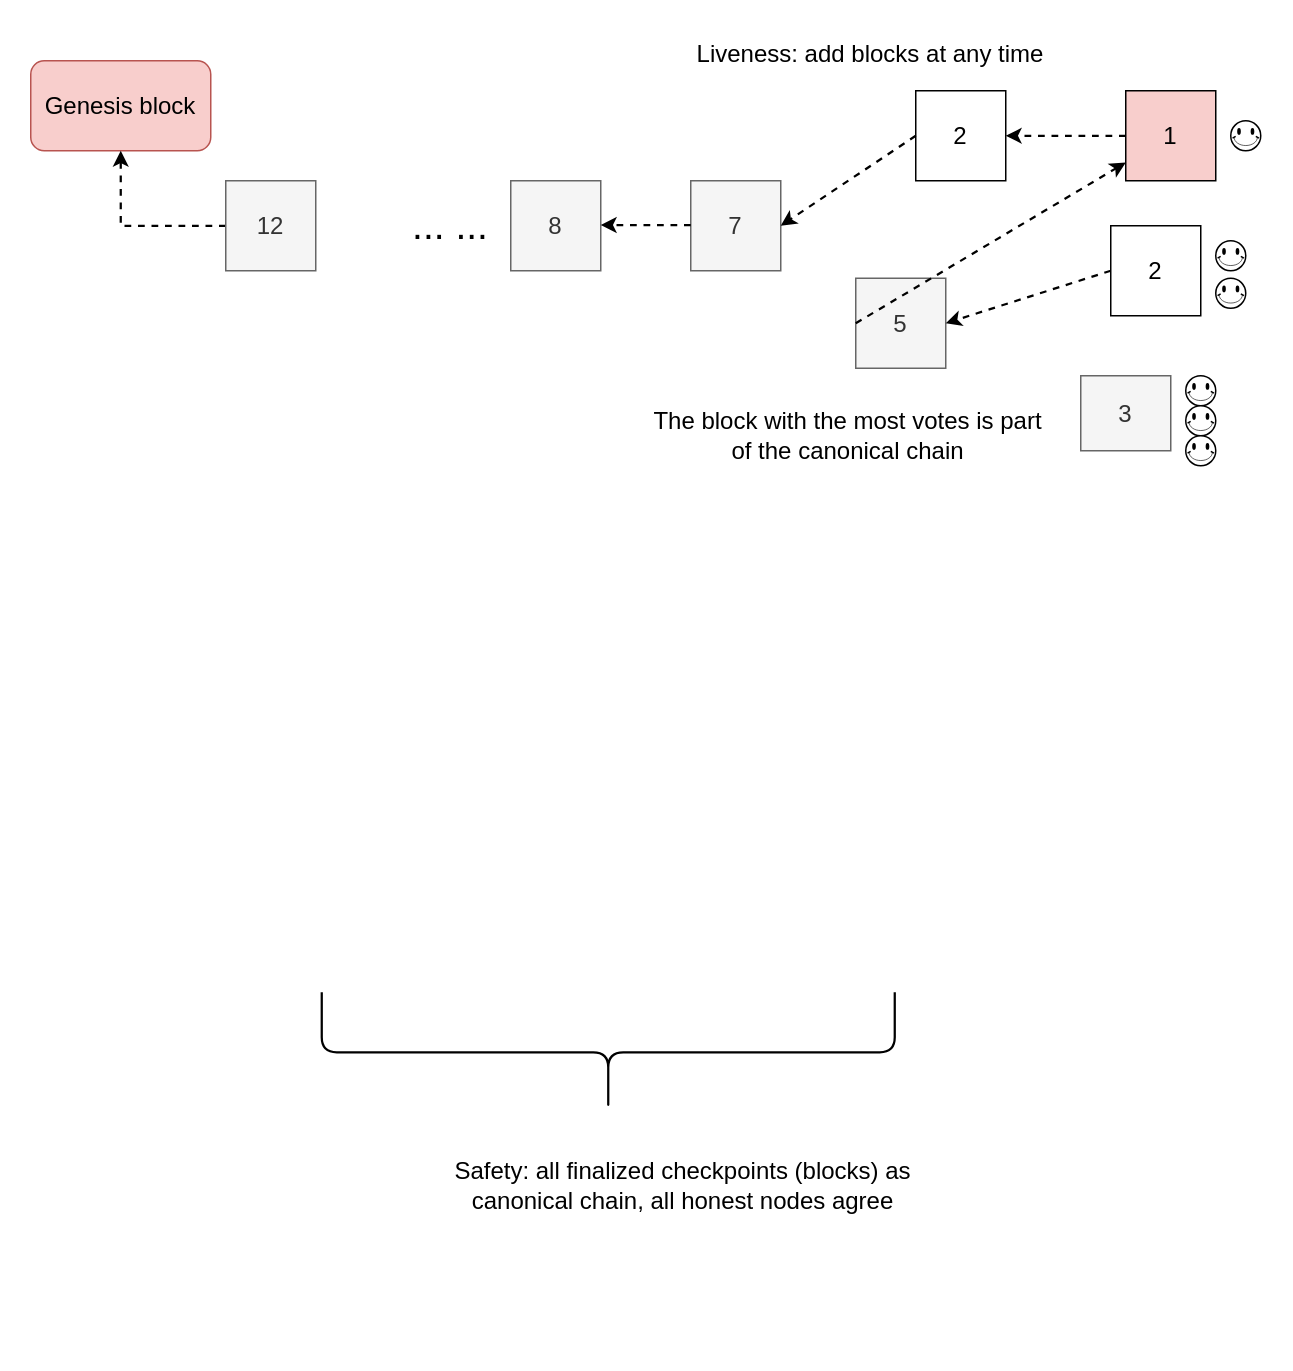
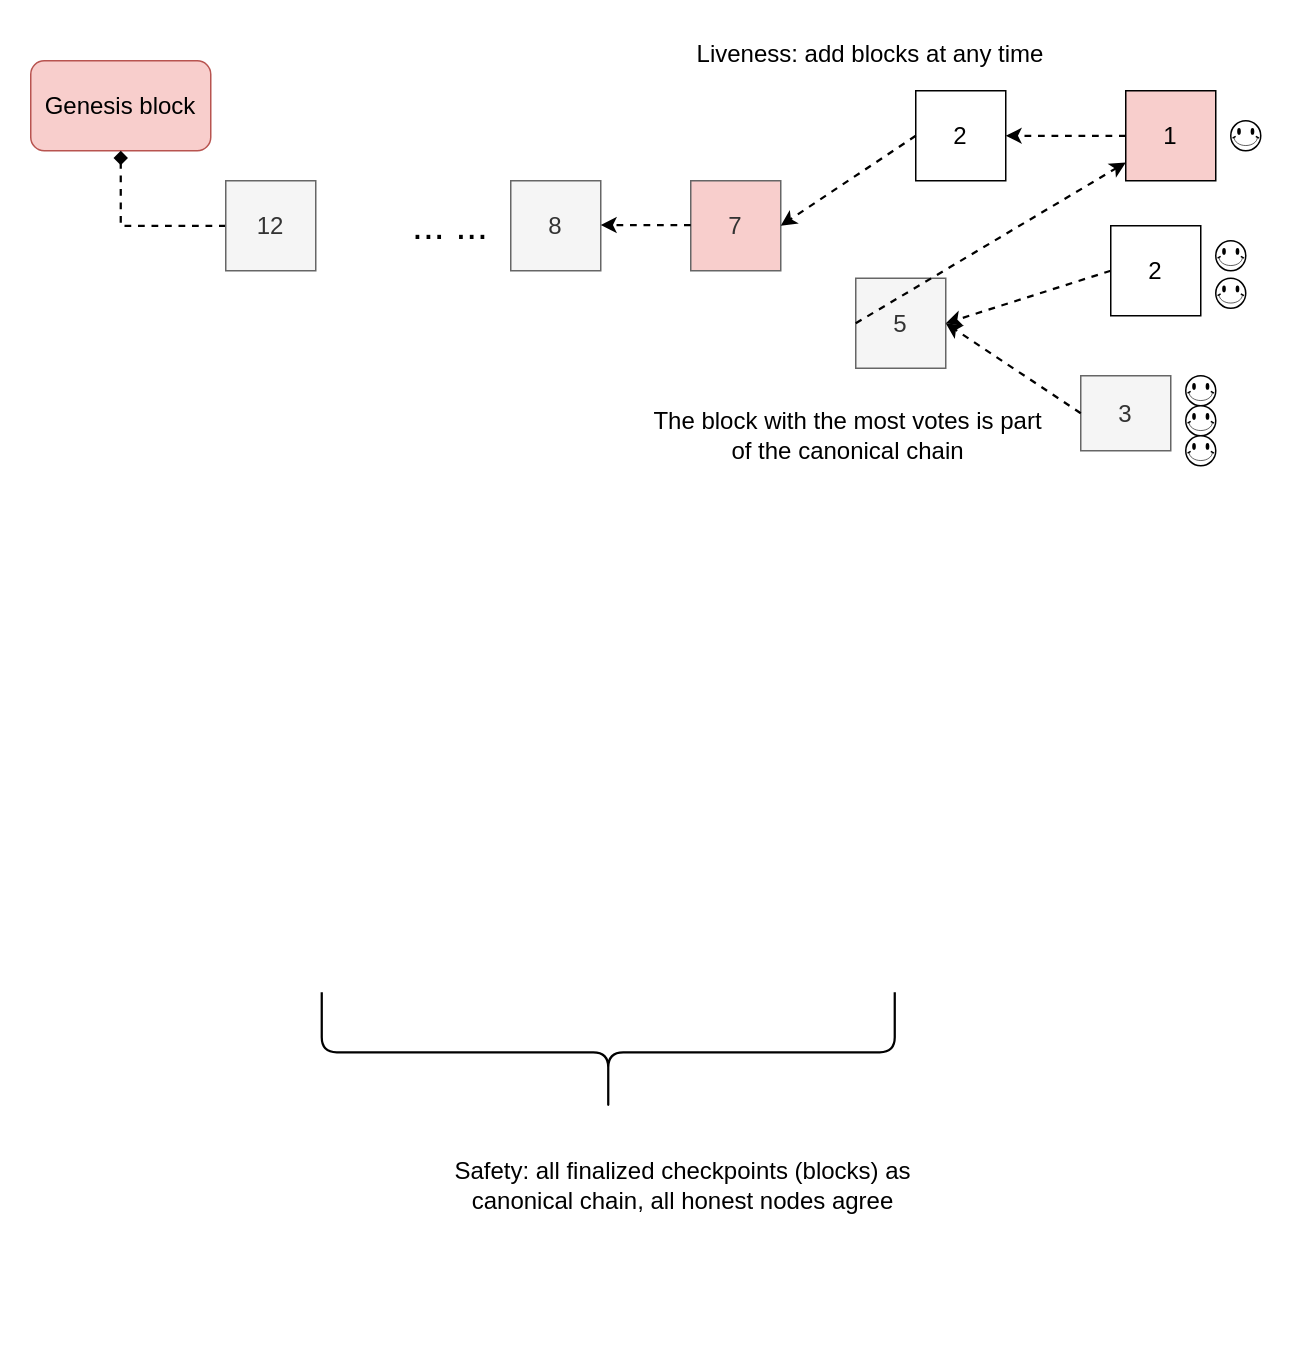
edge "12" -> "Genesis block": arrowhead classic -> diamond
node "7": fillcolor #f5f5f5 -> #f8cecc
edge "3" -> "5": added
